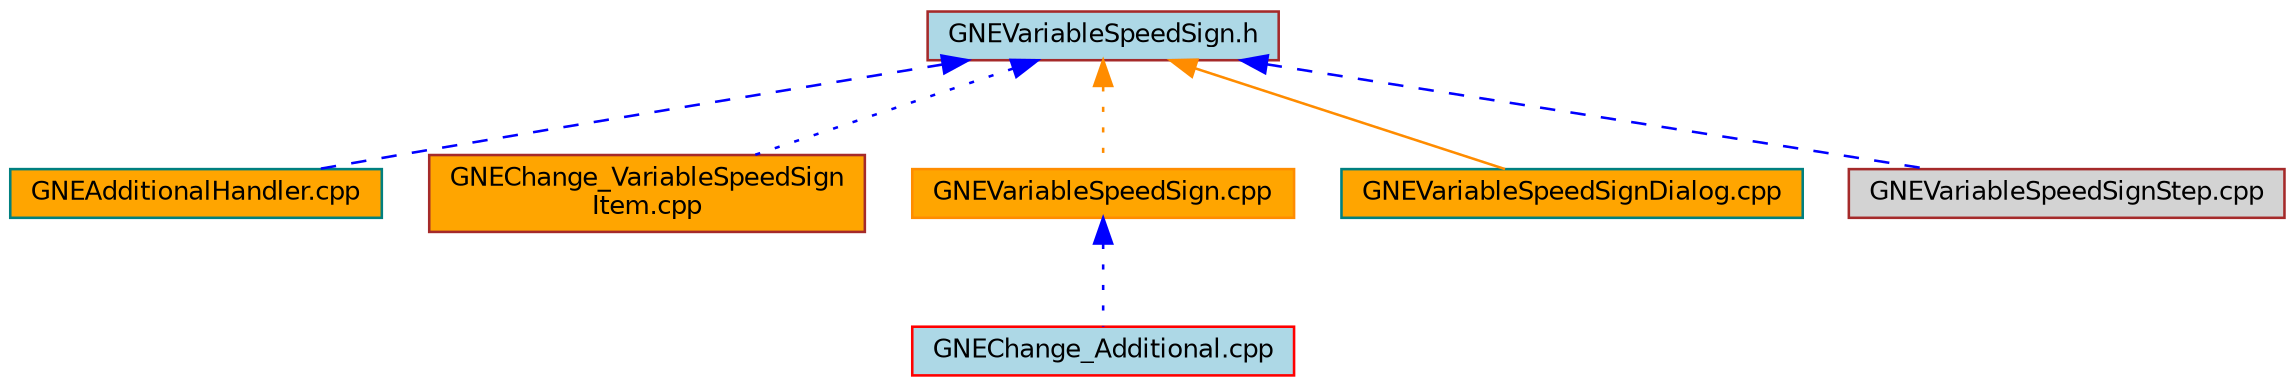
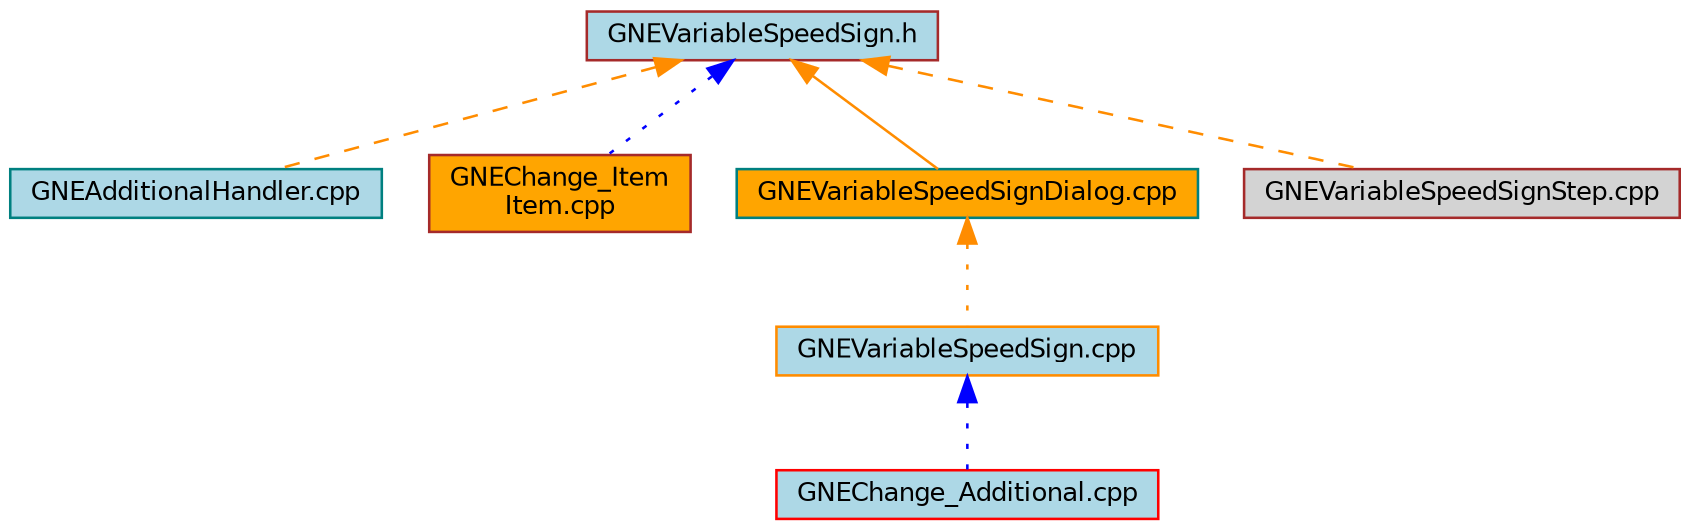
edge "GNEAdditionalHandler.cpp" -> "GNEVariableSpeedSign.h": color blue -> darkorange
edge "GNEVariableSpeedSignStep.cpp" -> "GNEVariableSpeedSign.h": color blue -> darkorange
edge "GNEVariableSpeedSign.cpp" -> "GNEVariableSpeedSign.h": now "GNEVariableSpeedSign.cpp" -> "GNEVariableSpeedSignDialog.cpp"
node "GNEAdditionalHandler.cpp": fillcolor orange -> lightblue
node "GNEChange_VariableSpeedSign Item.cpp": label "GNEChange_VariableSpeedSign Item.cpp" -> "GNEChange_Item Item.cpp"
node "GNEVariableSpeedSign.cpp": fillcolor orange -> lightblue
